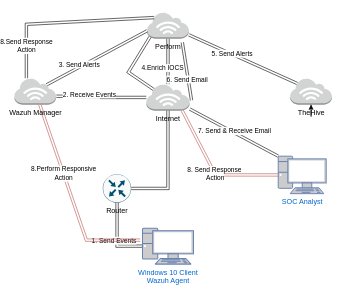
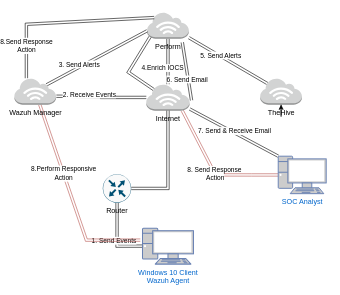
node "TheHive": moved (311, 92) -> (281, 92)
